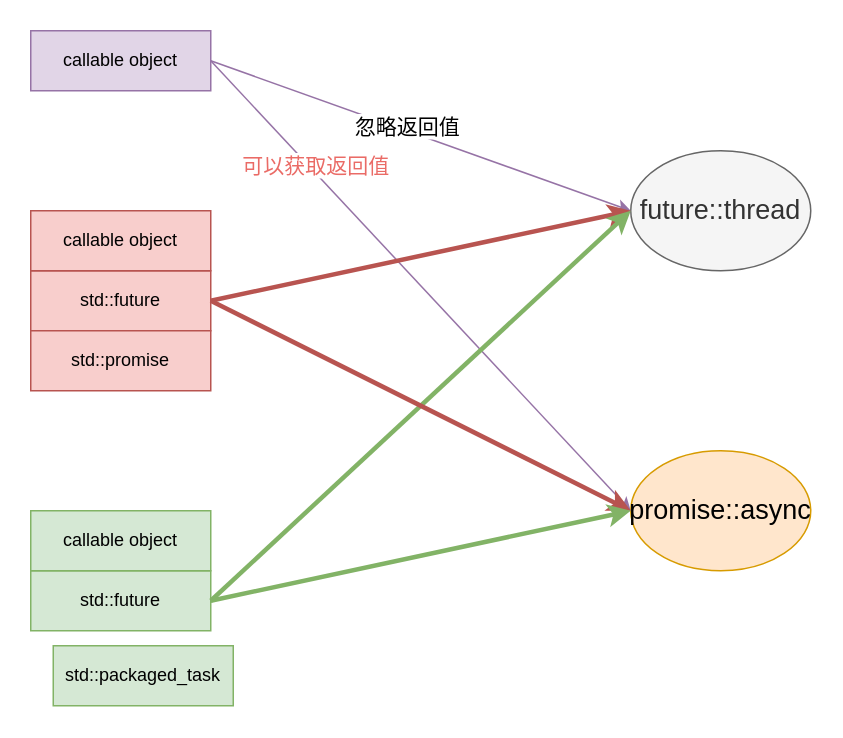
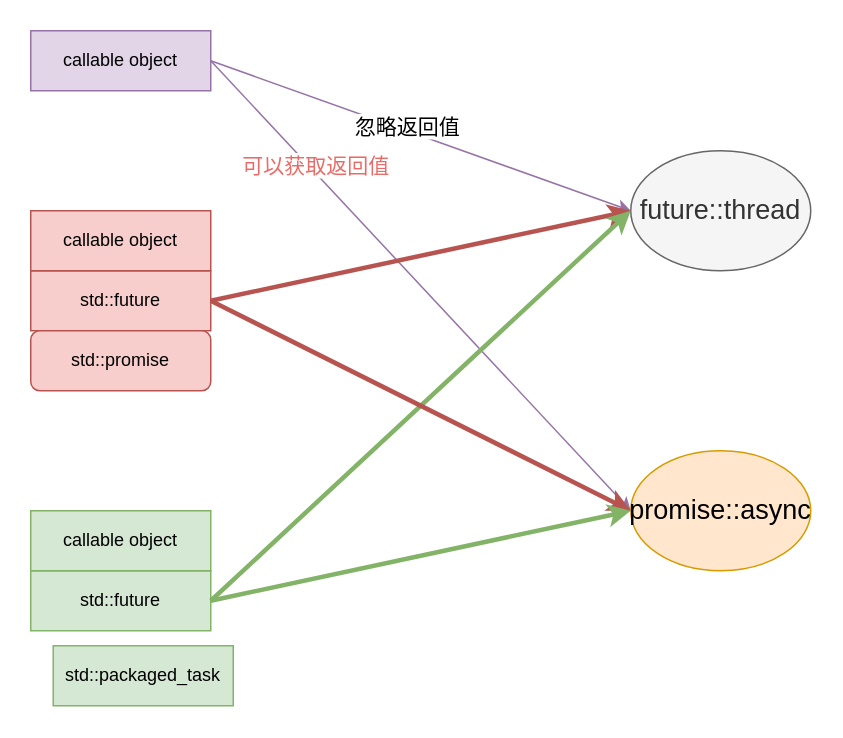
node "std::promise": shape rectangle -> rounded rectangle
